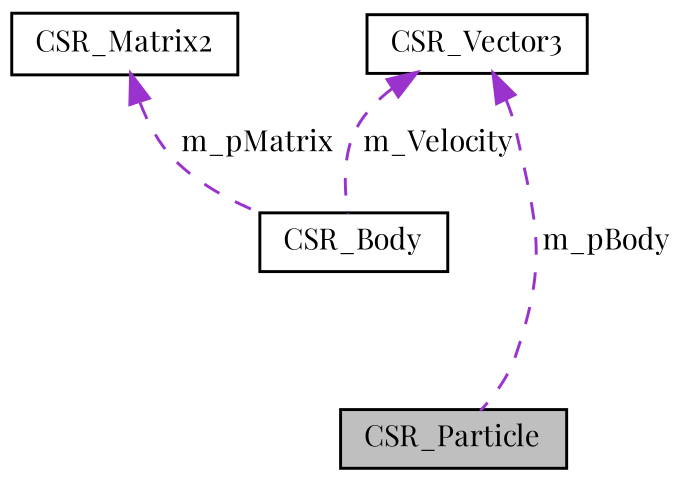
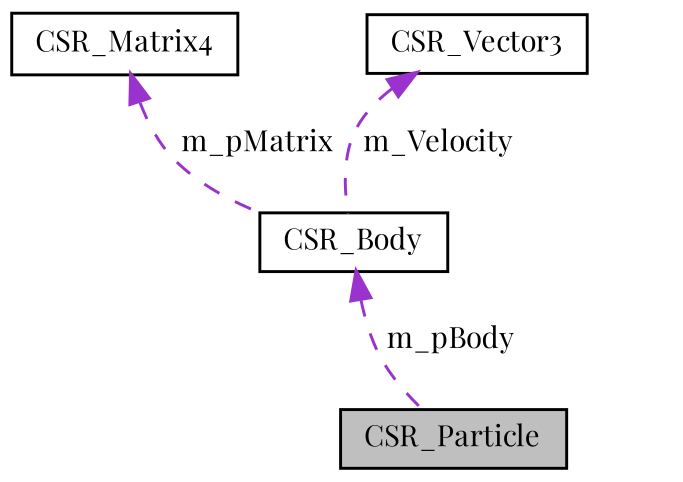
node "CSR_Matrix2": label "CSR_Matrix2" -> "CSR_Matrix4"
edge "CSR_Particle" -> "CSR_Vector3": now "CSR_Particle" -> "CSR_Body"
